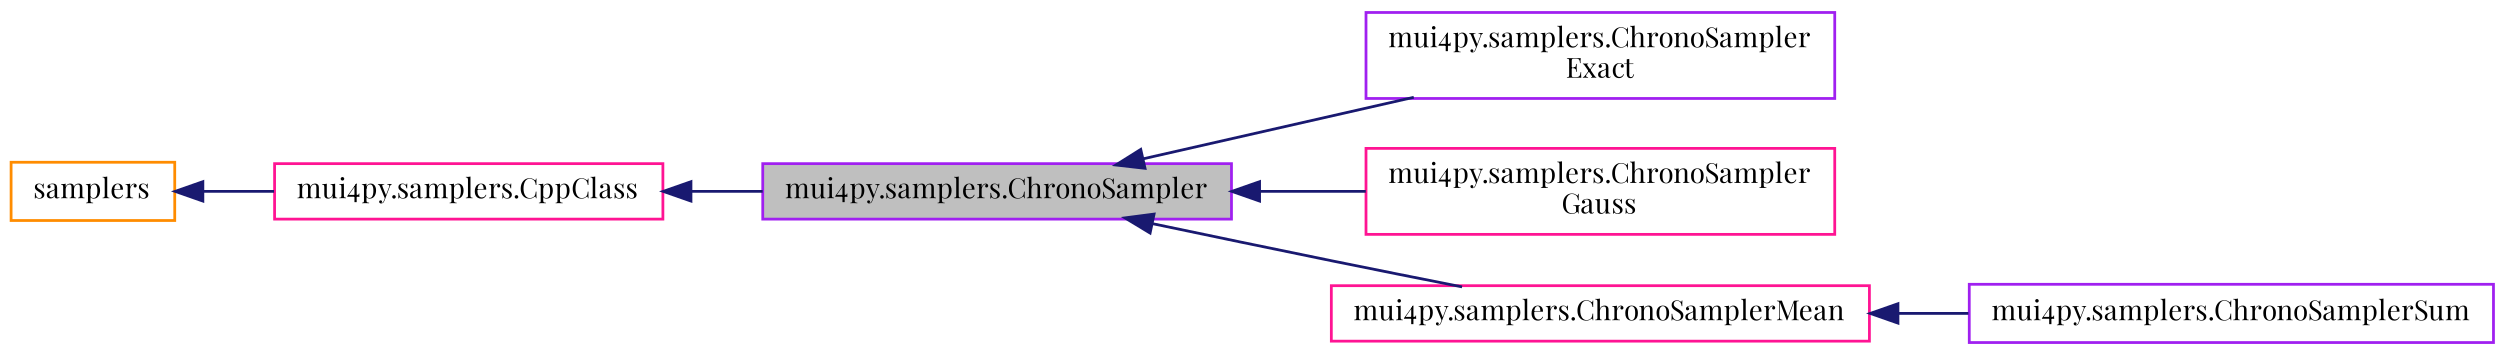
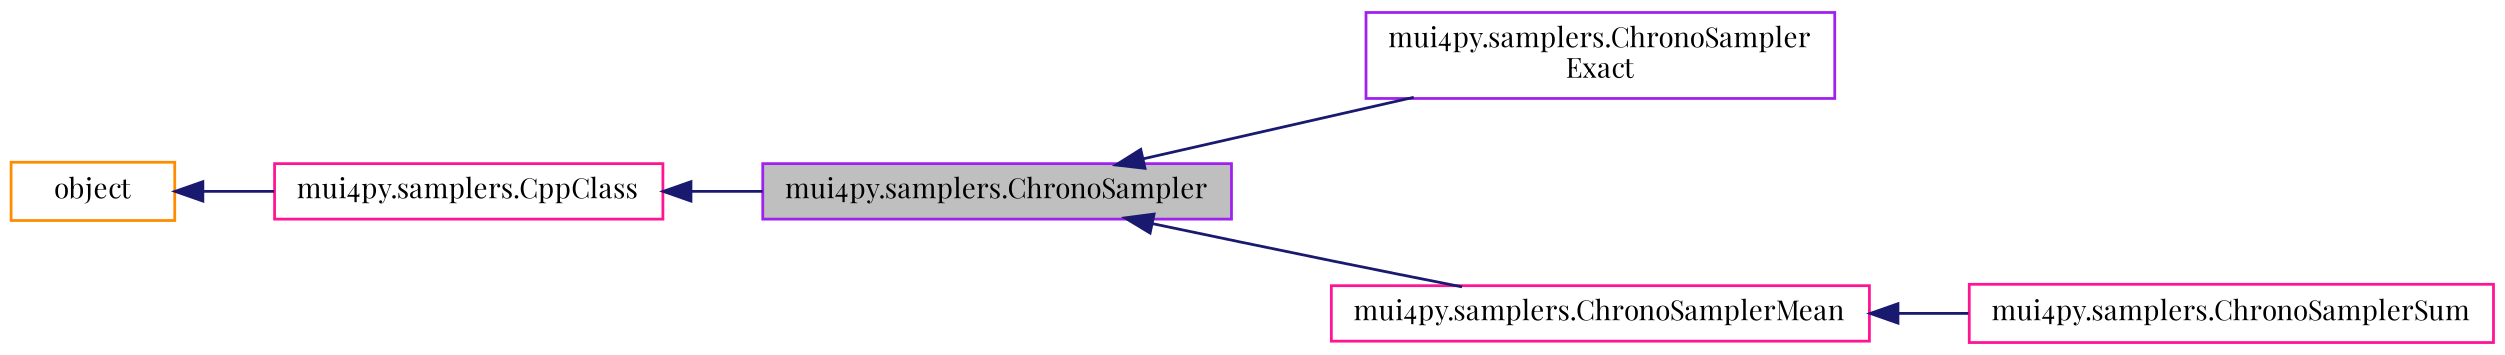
node "samplers": label "samplers" -> "object"
node "mui4py.samplers.ChronoSampler Gauss": removed
node "mui4py.samplers.ChronoSamplerSum": color purple -> deeppink
